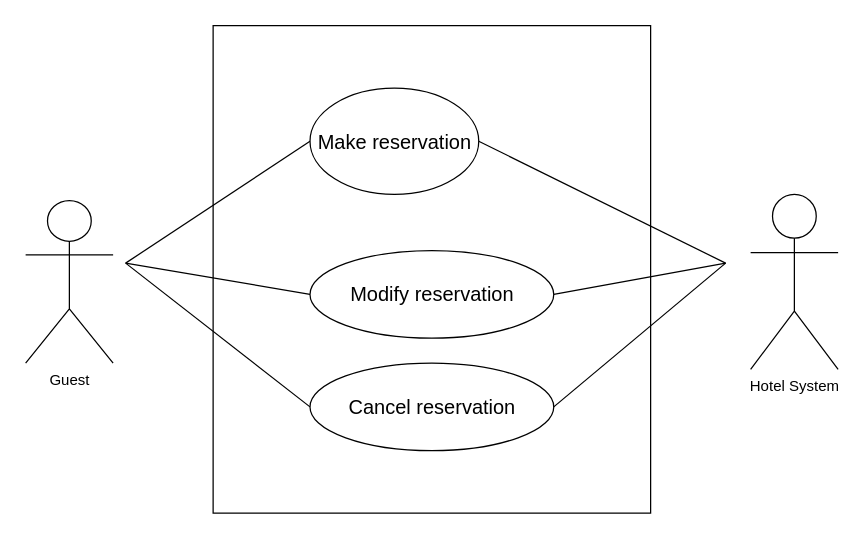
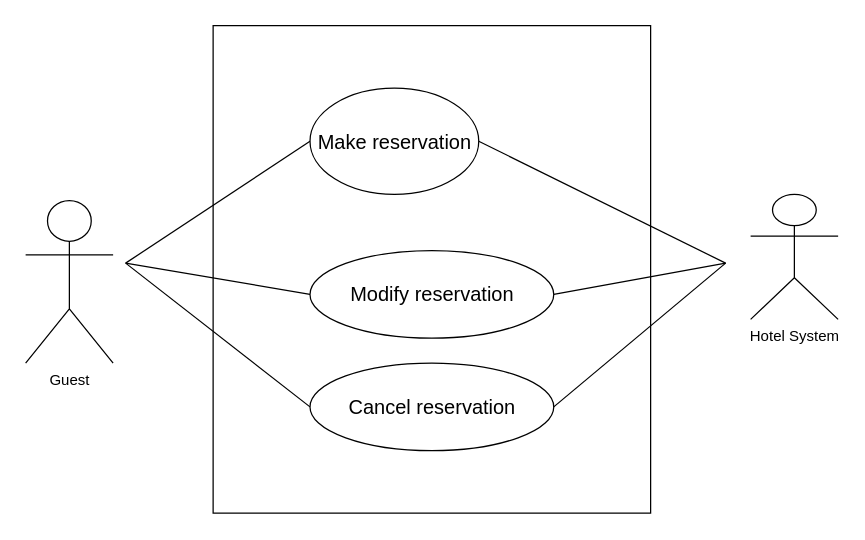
node "Hotel System": size 88x175 -> 88x125
